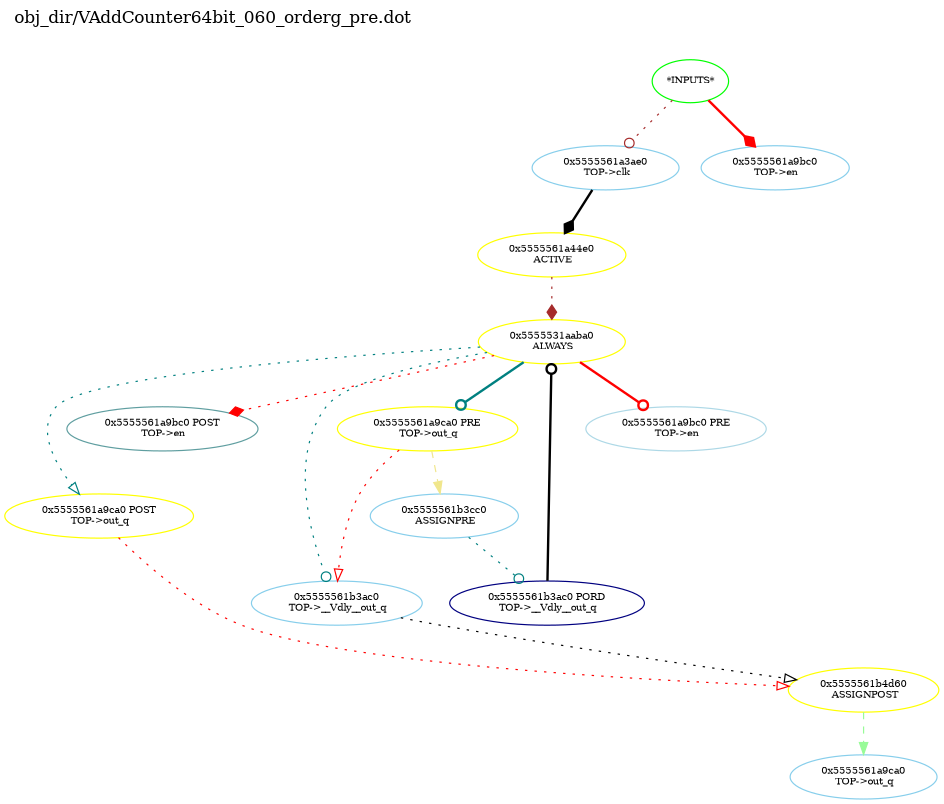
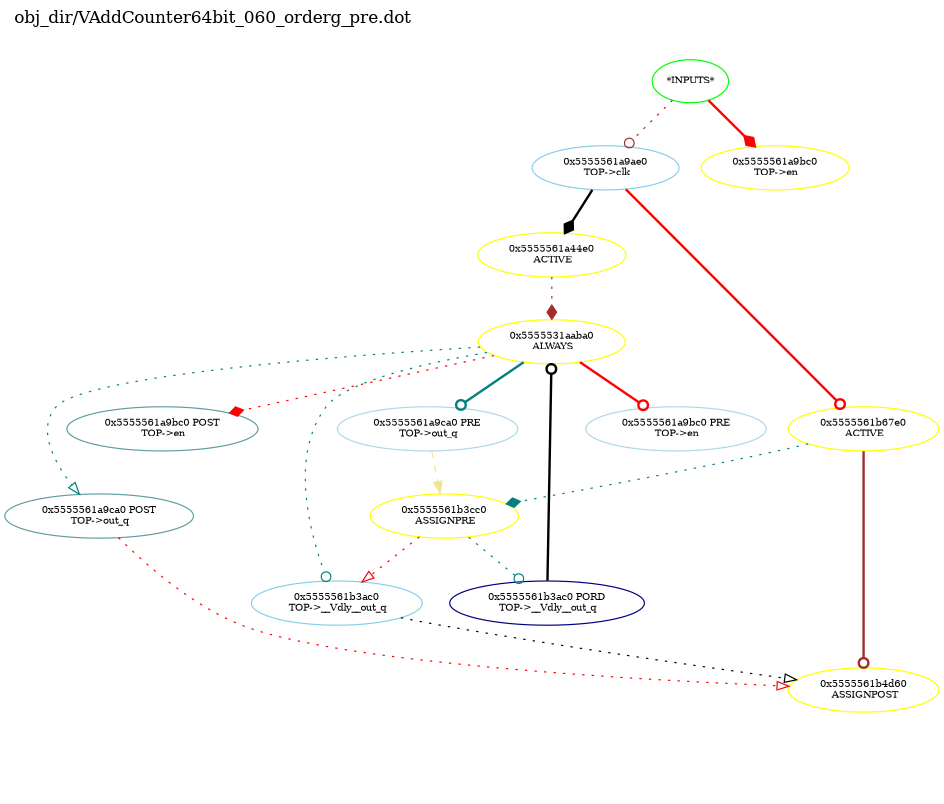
node "0x5555561a3ae0 TOP->clk": label "0x5555561a3ae0 TOP->clk" -> "0x5555561a9ae0 TOP->clk"
node "0x5555561a9bc0 TOP->en": color skyblue -> yellow
node "0x5555561a9ca0 PRE TOP->out_q": color yellow -> lightblue
node "0x5555561b67e0 ACTIVE": added
edge "0x5555561a9ca0 PRE TOP->out_q" -> "0x5555561b3ac0 TOP->__Vdly__out_q": now "0x5555561b3cc0 ASSIGNPRE" -> "0x5555561b3ac0 TOP->__Vdly__out_q"
node "0x5555561a9ca0 POST TOP->out_q": color yellow -> CadetBlue
node "0x5555561b3cc0 ASSIGNPRE": color skyblue -> yellow
node "0x5555561a9ca0 TOP->out_q": removed
